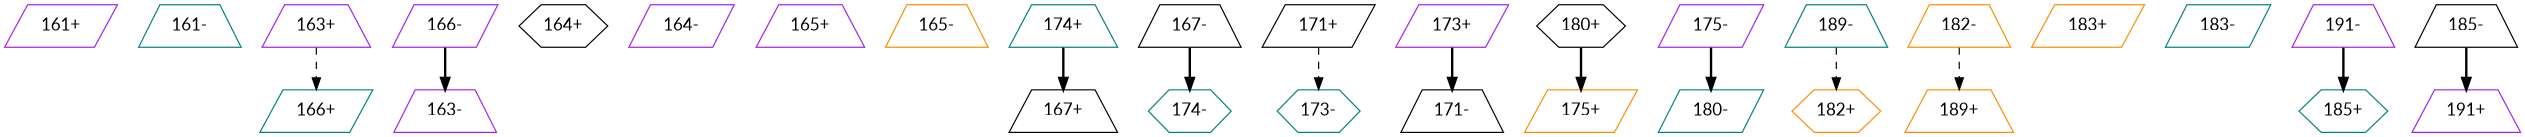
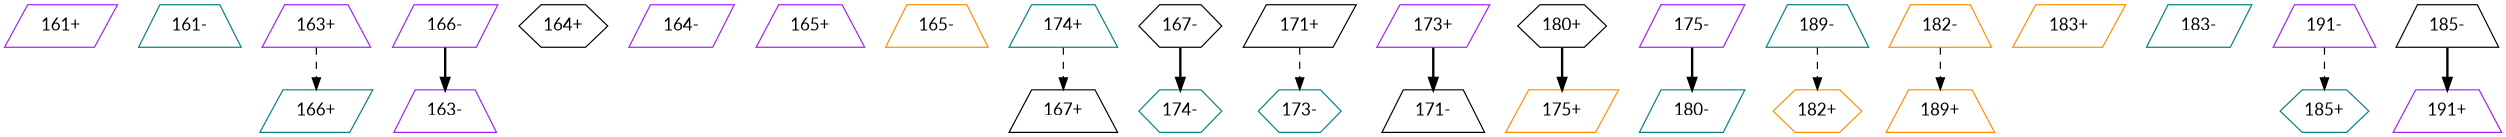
node "167-": shape trapezium -> hexagon
edge "174+" -> "167+": style bold -> dashed
edge "191-" -> "185+": style bold -> dashed
